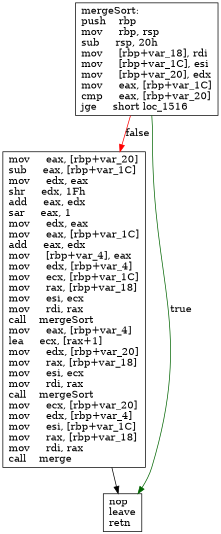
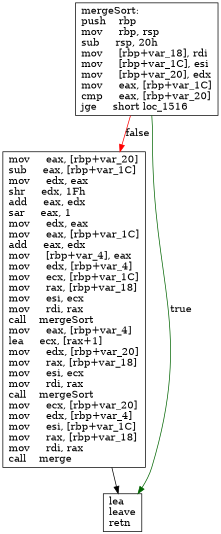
node "nop leave retn": label "nop leave retn" -> "lea leave retn"
